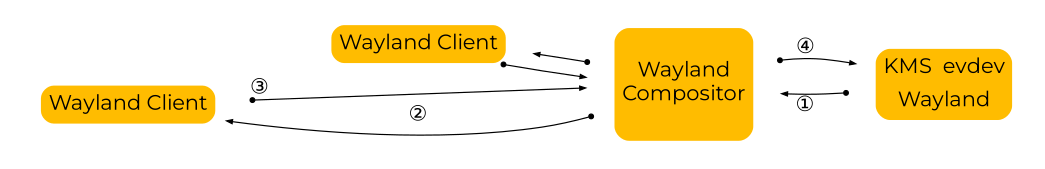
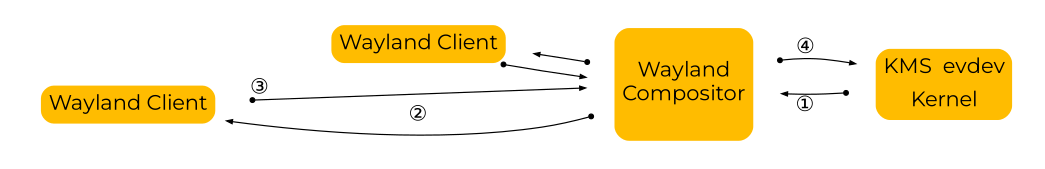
node "KMS": text "Wayland" -> "Kernel"
